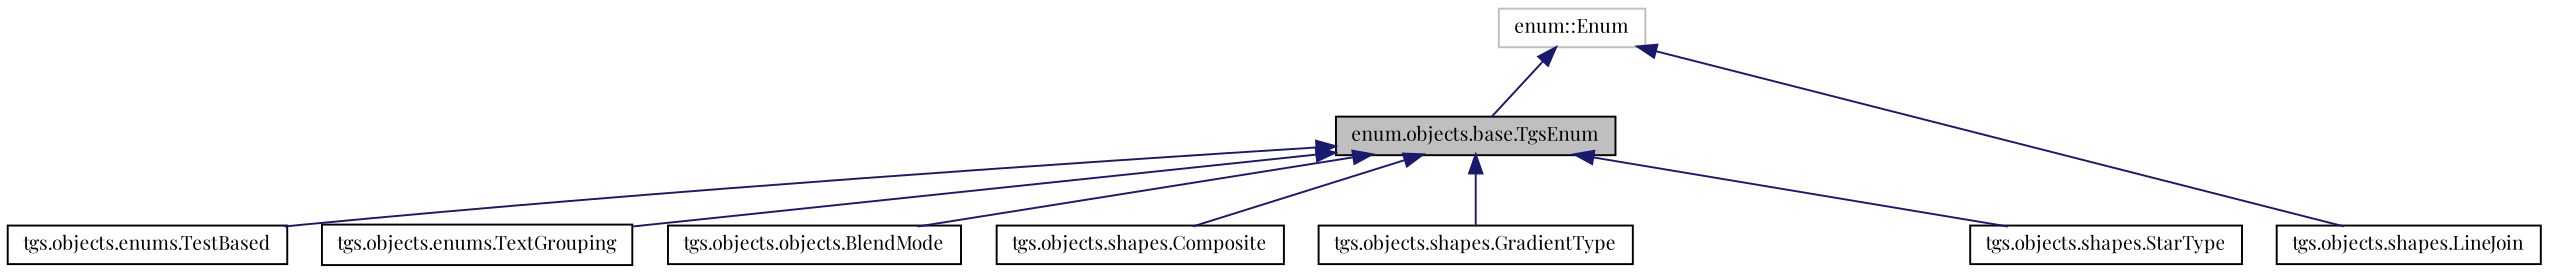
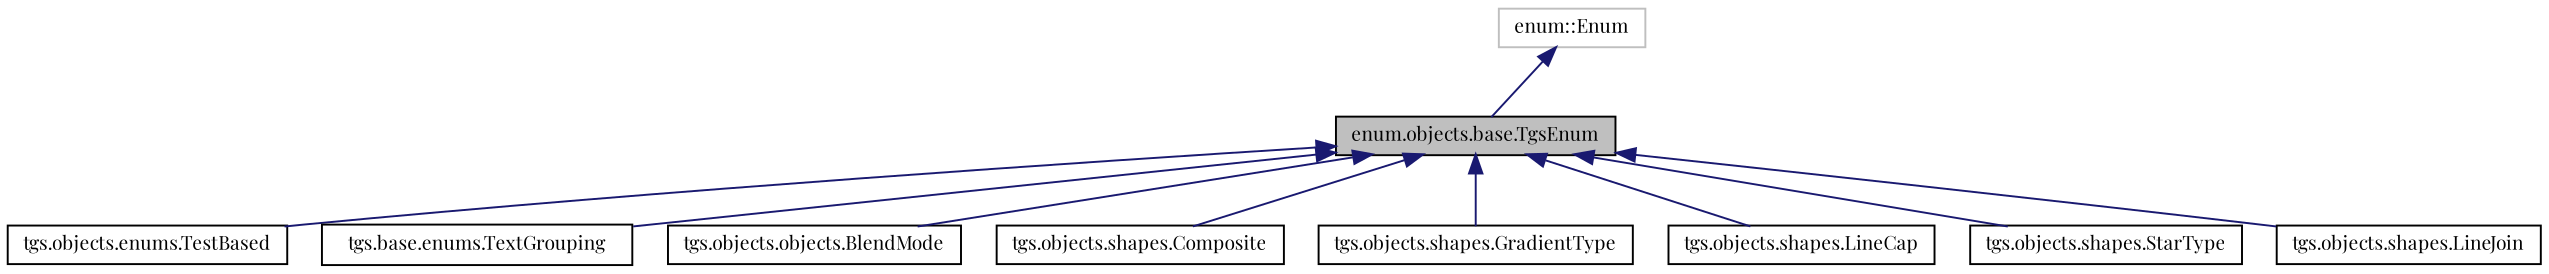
edge "tgs.objects.shapes.LineJoin" -> "enum::Enum": now "tgs.objects.shapes.LineJoin" -> "enum.objects.base.TgsEnum"
node "tgs.objects.enums.TextGrouping": label "tgs.objects.enums.TextGrouping" -> "tgs.base.enums.TextGrouping"
node "tgs.objects.shapes.LineCap": added
